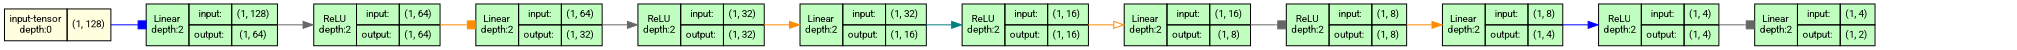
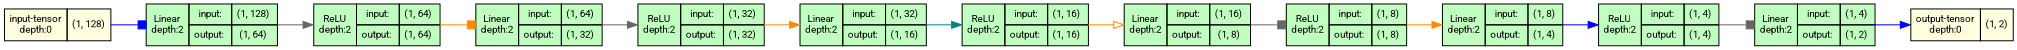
node "output-tensor": added
